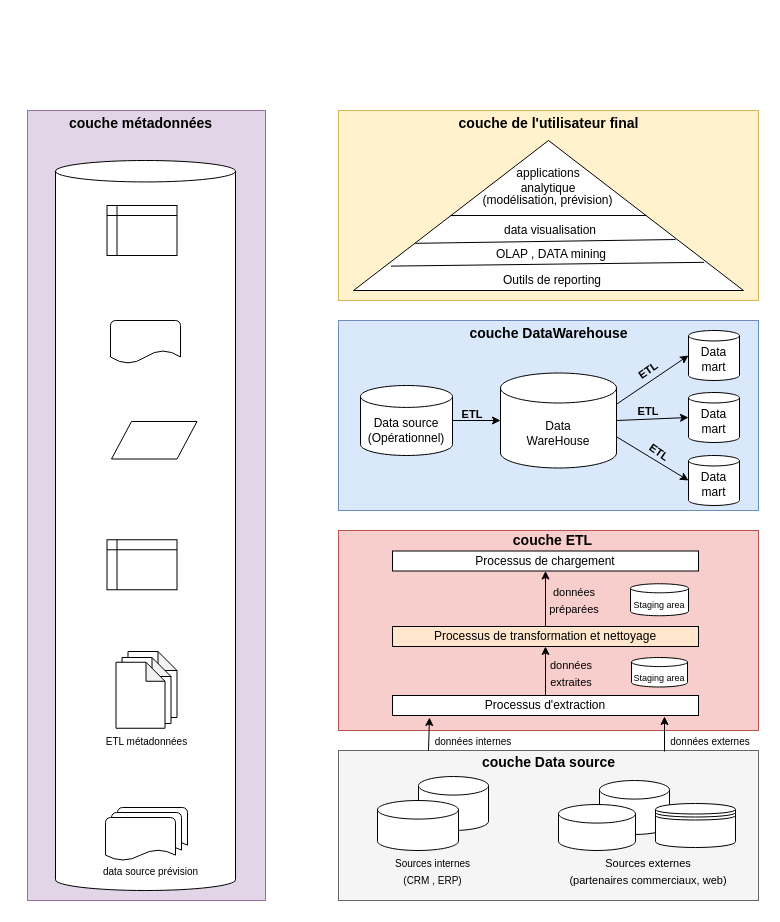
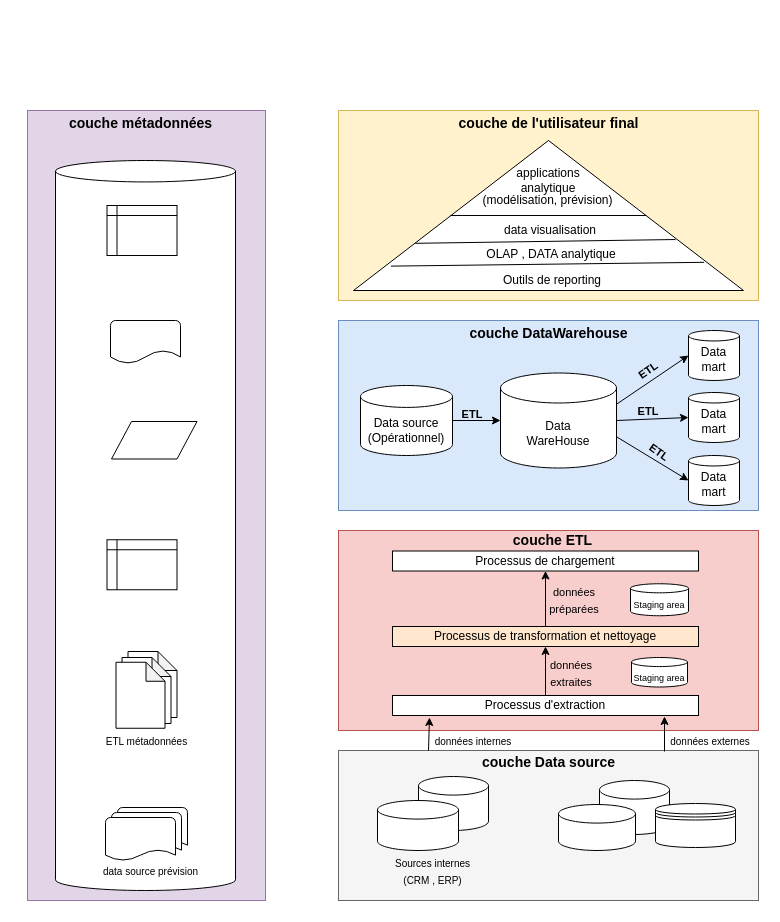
node "OLAP , DATA mining": label "OLAP , DATA mining" -> "OLAP , DATA analytique"
node "Sources externes (partenaires commerciaux, web)": removed
